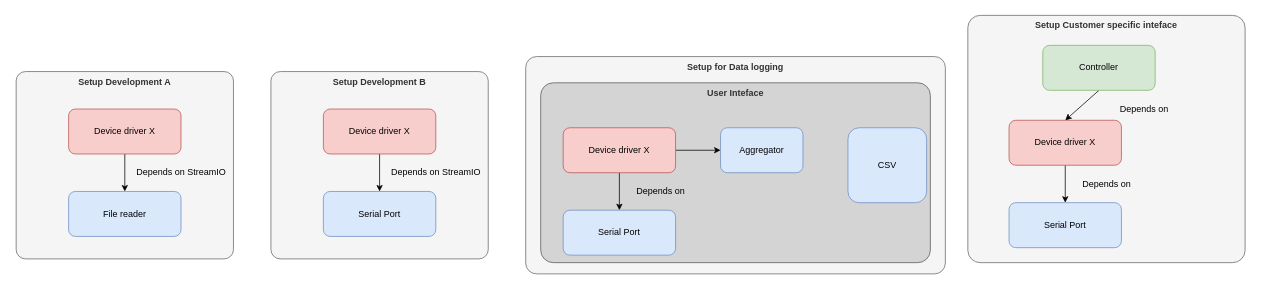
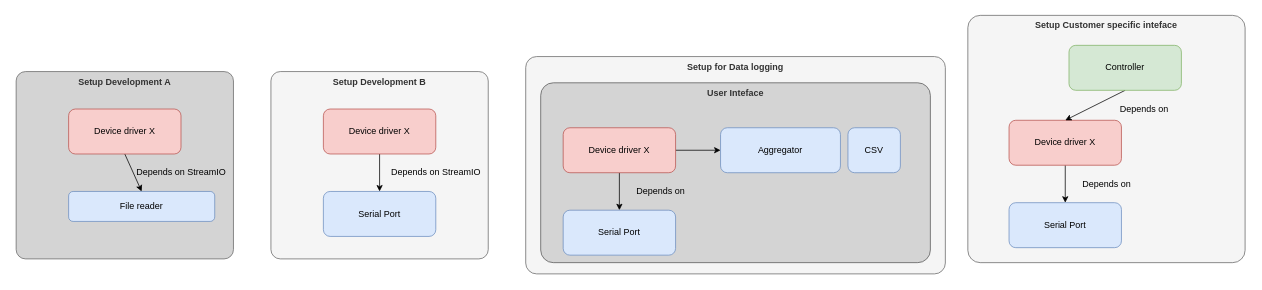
node "Controller": moved (1099, 68) -> (1125, 68)
node "Aggregator": size 83x45 -> 120x45
node "Setup Development A": fillcolor #f5f5f5 -> #d4d4d4
node "CSV": size 79x75 -> 53x45
node "File reader": size 113x45 -> 146x30
